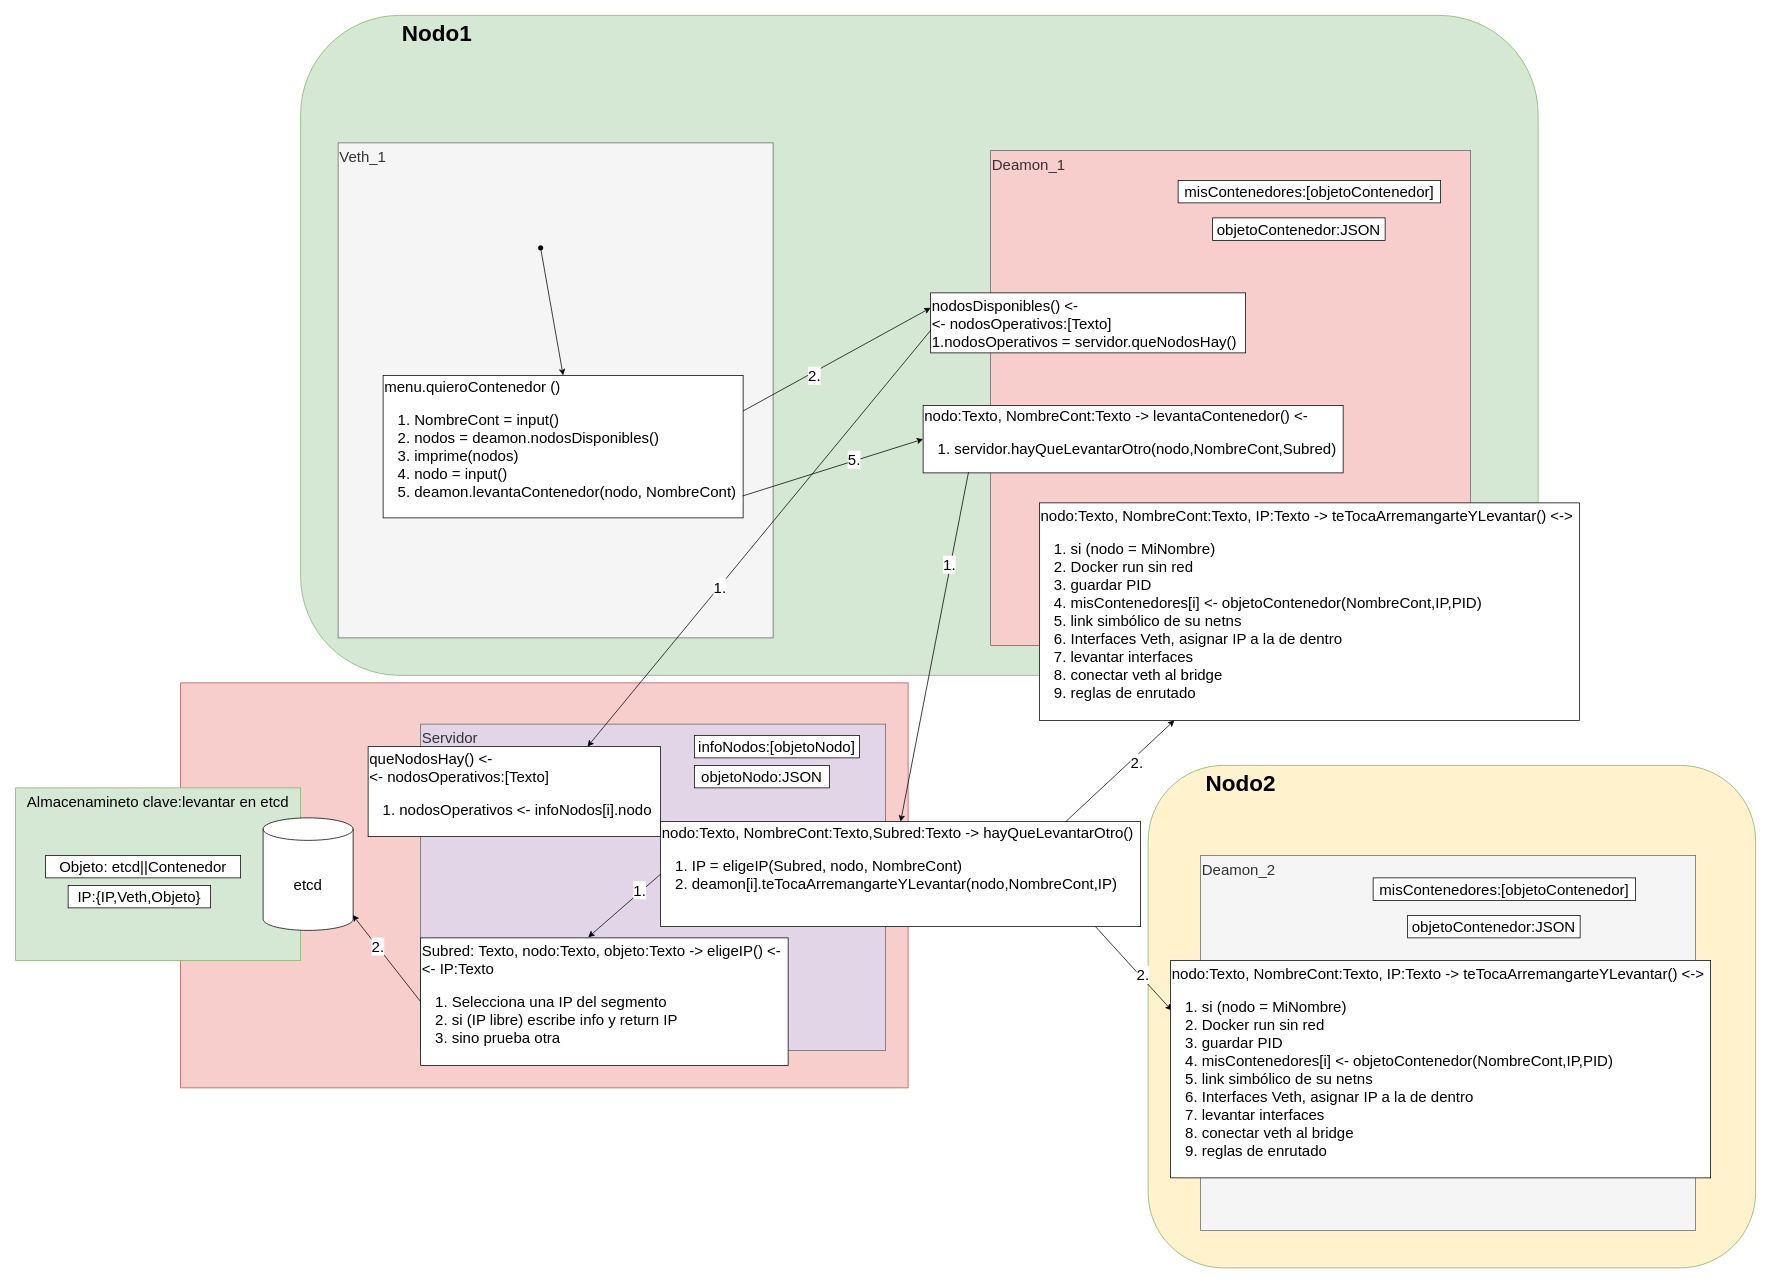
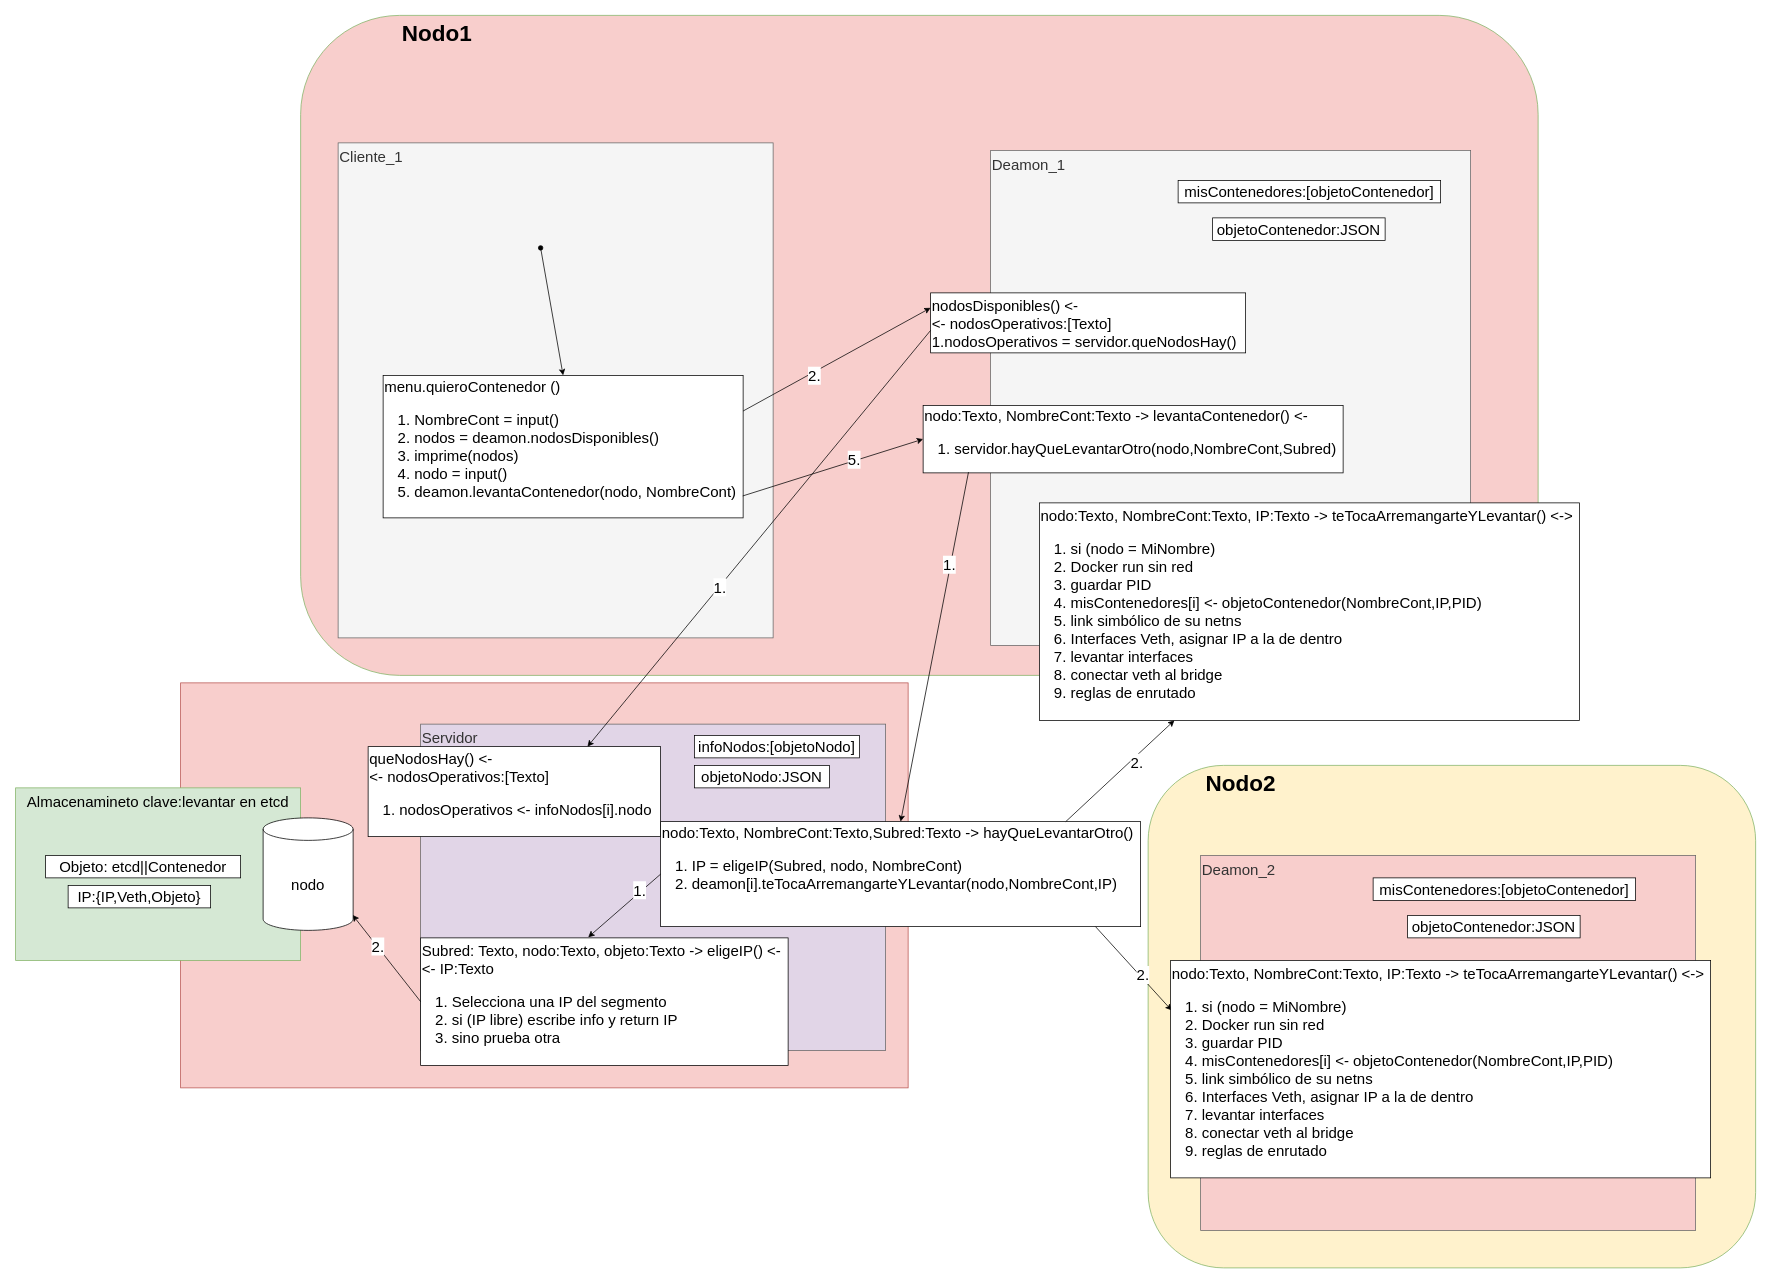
node "Veth_1": label "Veth_1" -> "Cliente_1"
node "Nodo1": fillcolor #d5e8d4 -> #f8cecc
node "Deamon_1": fillcolor #f8cecc -> #f5f5f5
node "Deamon_2": fillcolor #f5f5f5 -> #f8cecc
node "etcd": label "etcd" -> "nodo"
